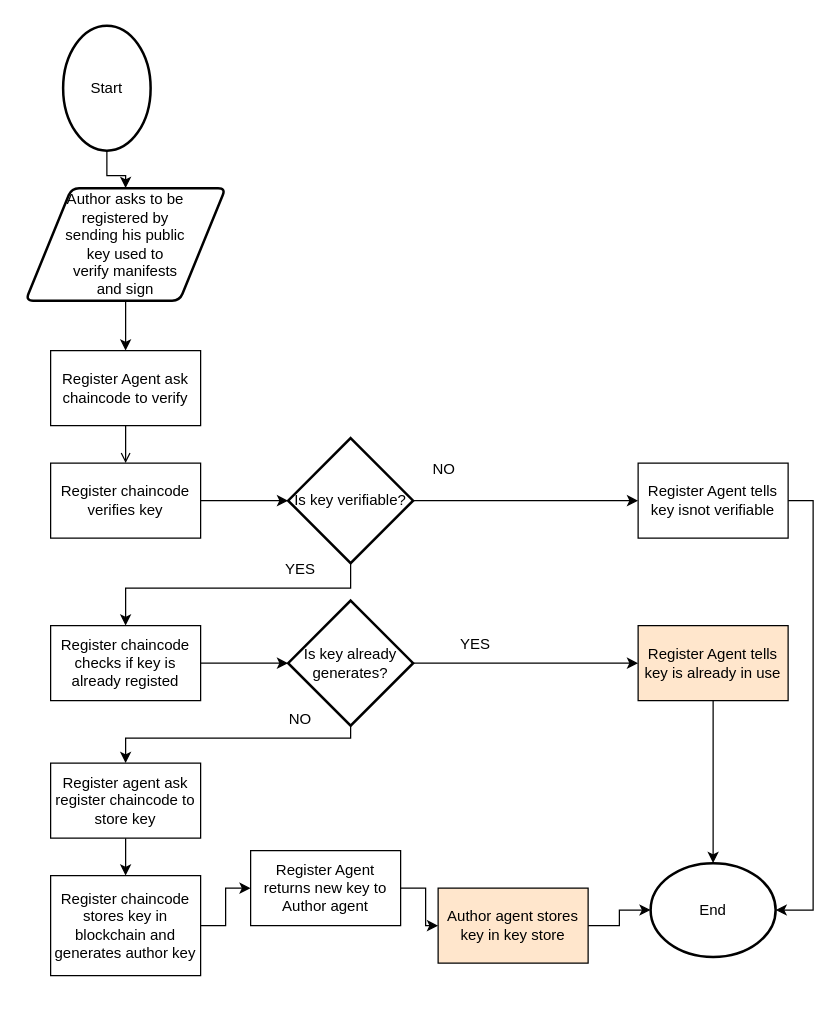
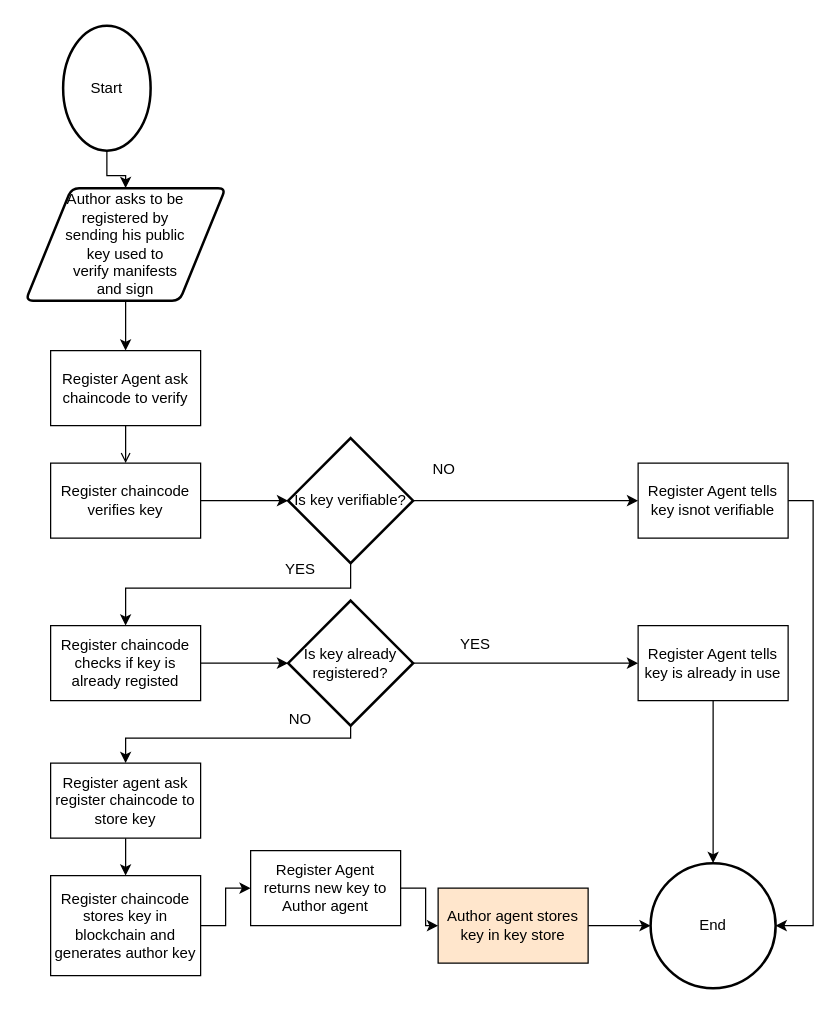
node "Is key already generates?": label "Is key already generates?" -> "Is key already registered?"
node "Register Agent tells key is already in use": fillcolor #ffe6cc -> #ffffff
node "End": size 125x94 -> 125x125
